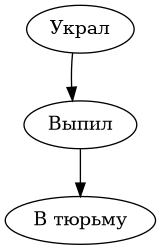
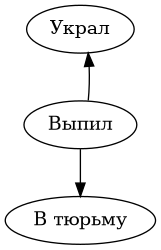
edge "Украл" -> "Выпил": reversed
